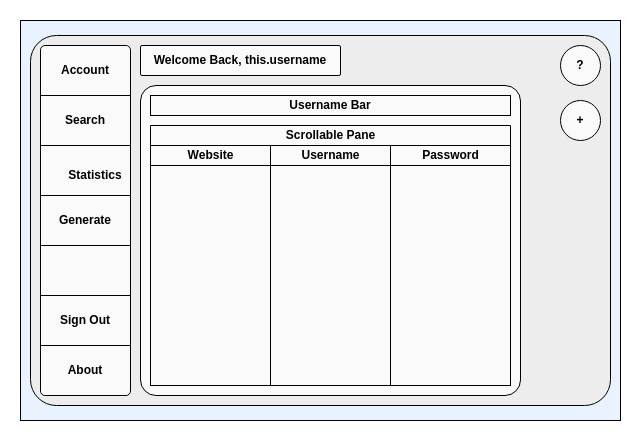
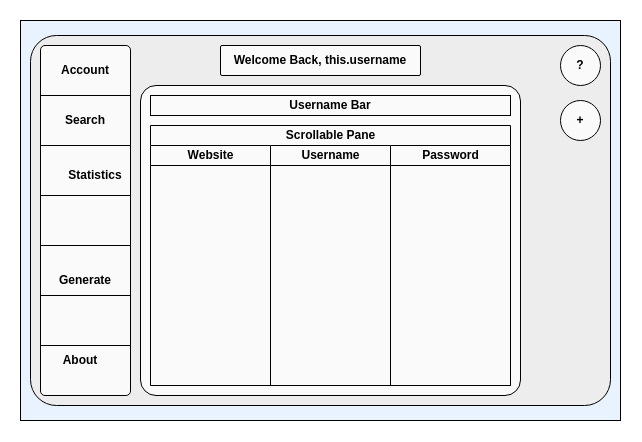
node "Welcome Back, this.username": moved (241, 61) -> (321, 61)
node "Generate": moved (86, 221) -> (86, 281)
node "Sign Out": removed
node "About": moved (86, 371) -> (81, 361)
